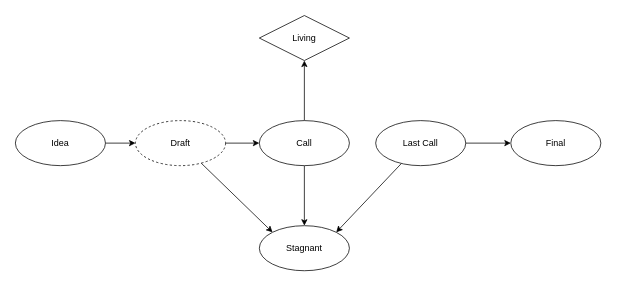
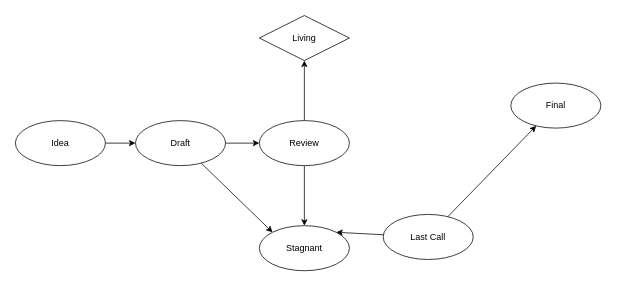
node "Draft": style dashed -> solid
node "Call": label "Call" -> "Review"
node "Last Call": moved (420, 143) -> (428, 237)
node "Final": moved (555, 143) -> (555, 105)
